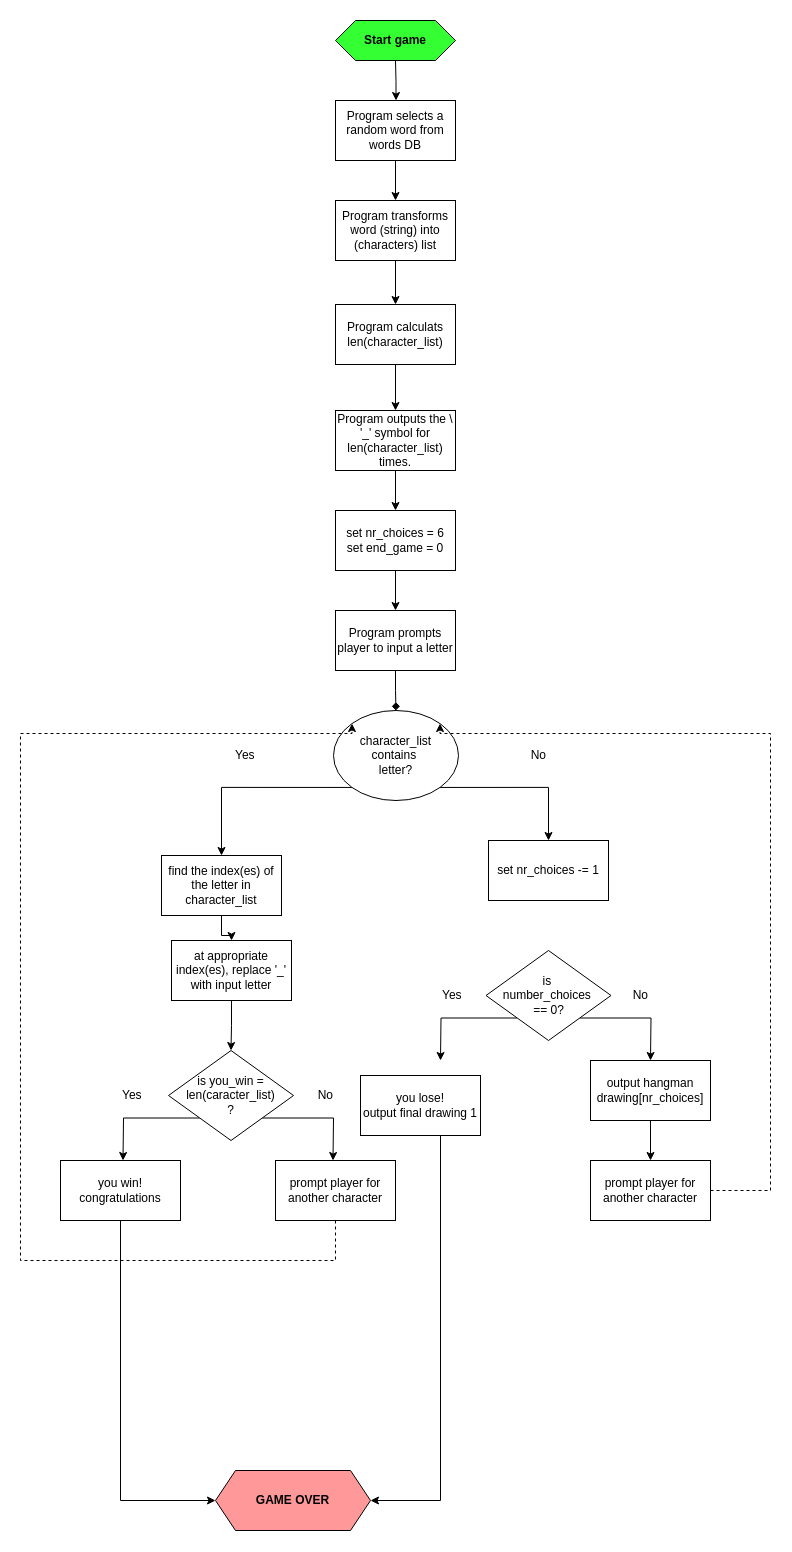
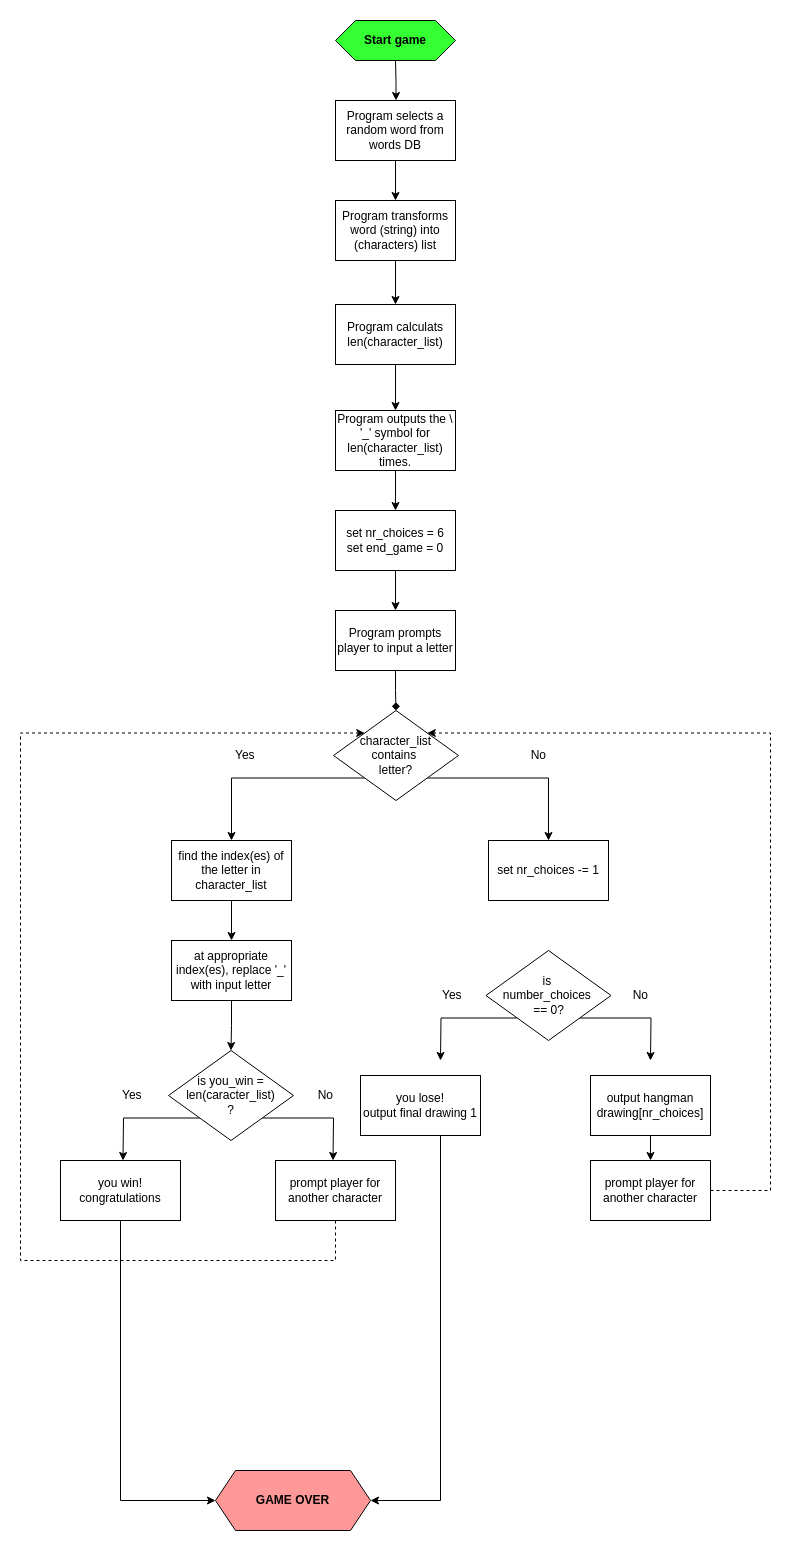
node "character_list contains letter?": shape ellipse -> diamond
node "find the index(es) of the letter in character_list": moved (222, 886) -> (232, 871)
node "output hangman drawing[nr_choices]": moved (651, 1091) -> (651, 1106)
